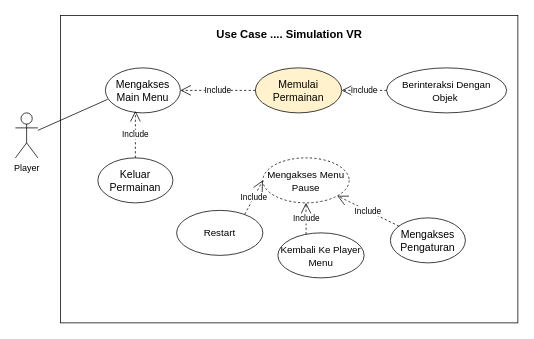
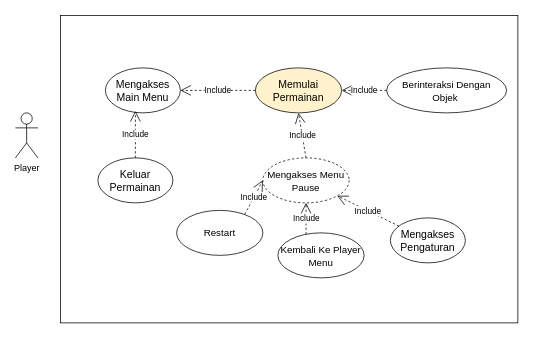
node "Use Case .... Simulation VR": removed
edge "Mengakses Main Menu" -- "Player": removed
edge "Mengakses Menu Pause" -> "Memulai Permainan": added, label "Include"
